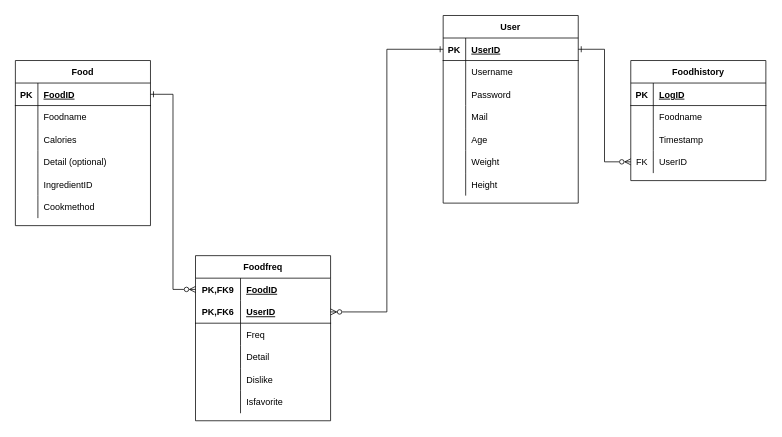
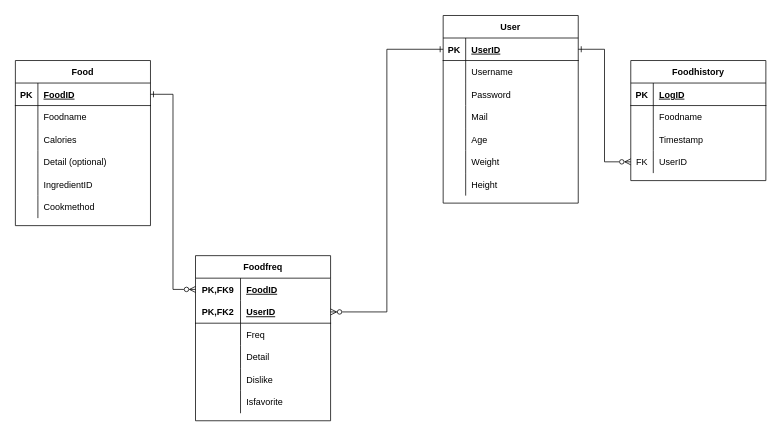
node "PK,FK6": label "PK,FK6" -> "PK,FK2"
